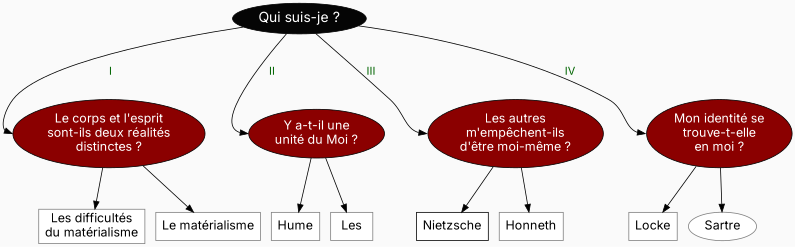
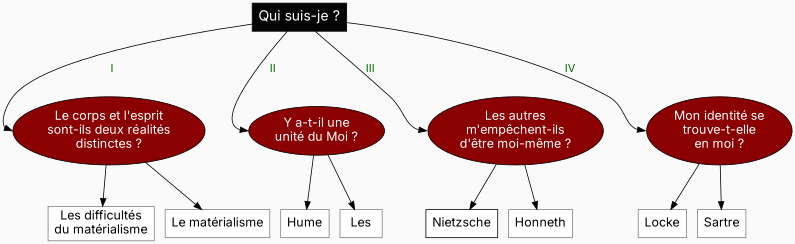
node "Qui suis-je ?": shape ellipse -> box
node "Sartre": shape ellipse -> box
